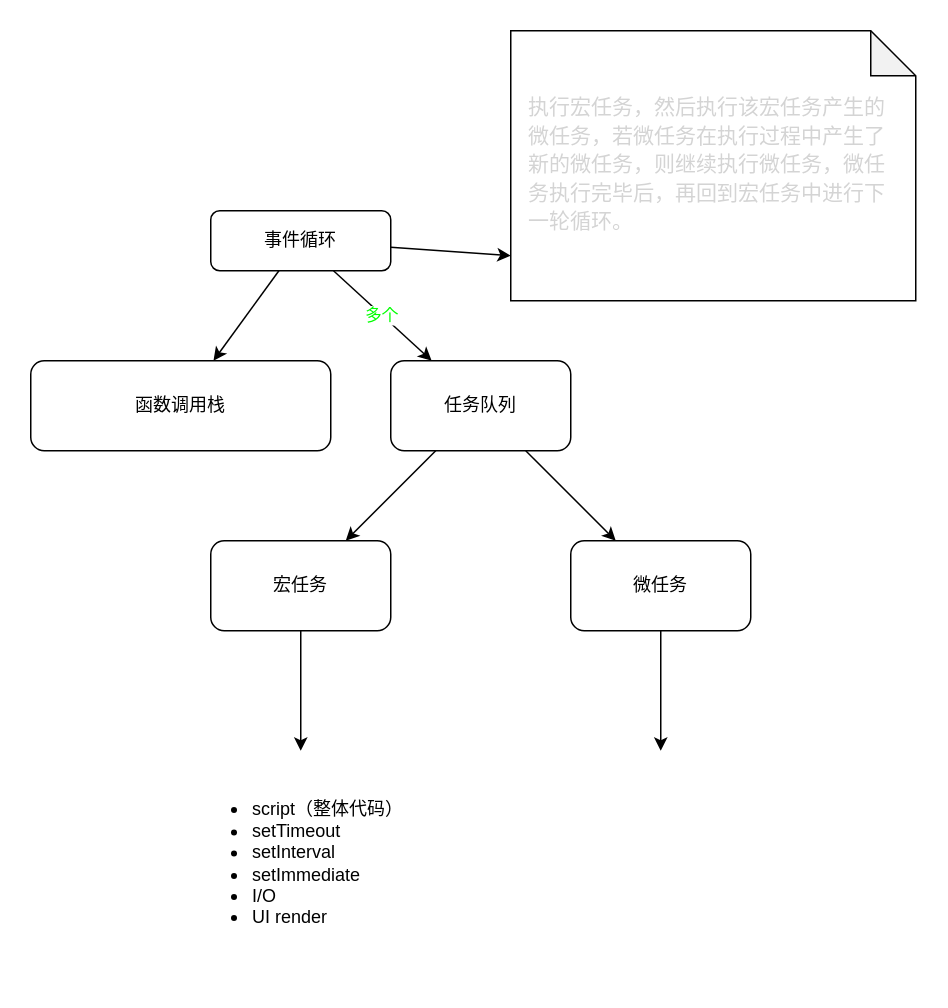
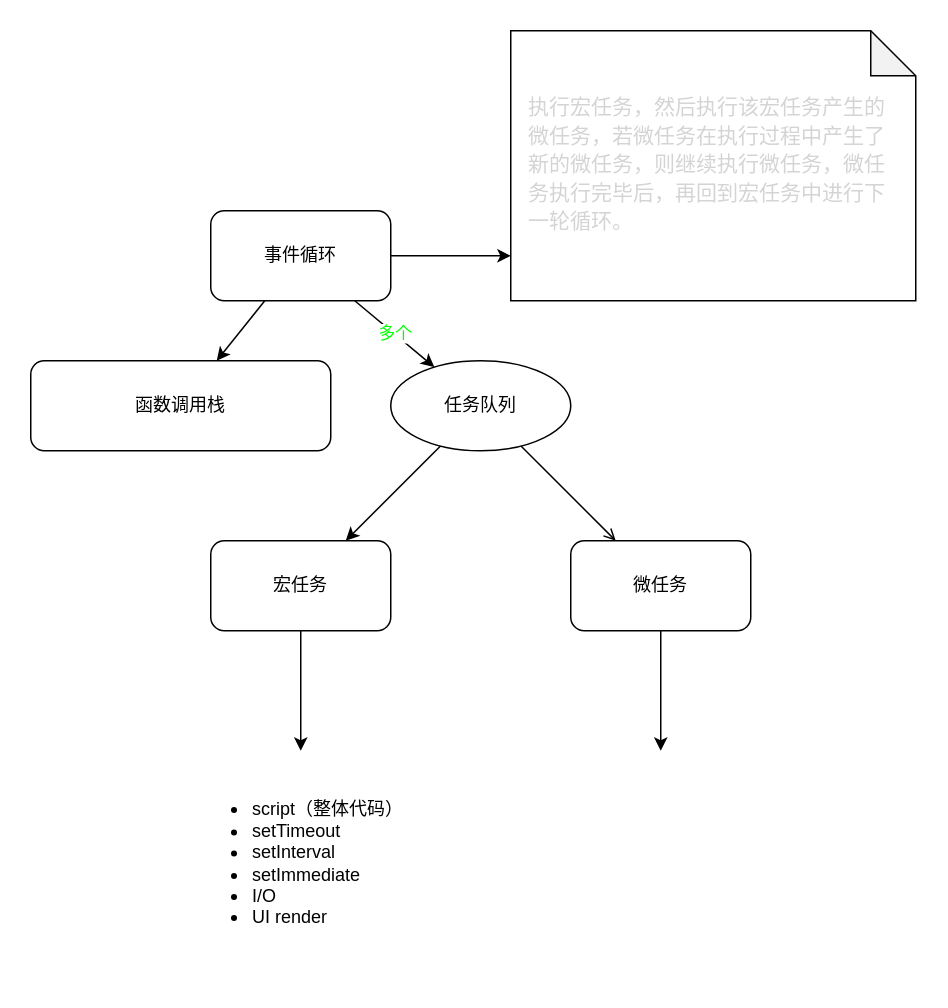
node "事件循环": size 180x60 -> 180x90
node "任务队列": shape rounded rectangle -> ellipse
edge "任务队列" -> "微任务": arrowhead classic -> open
